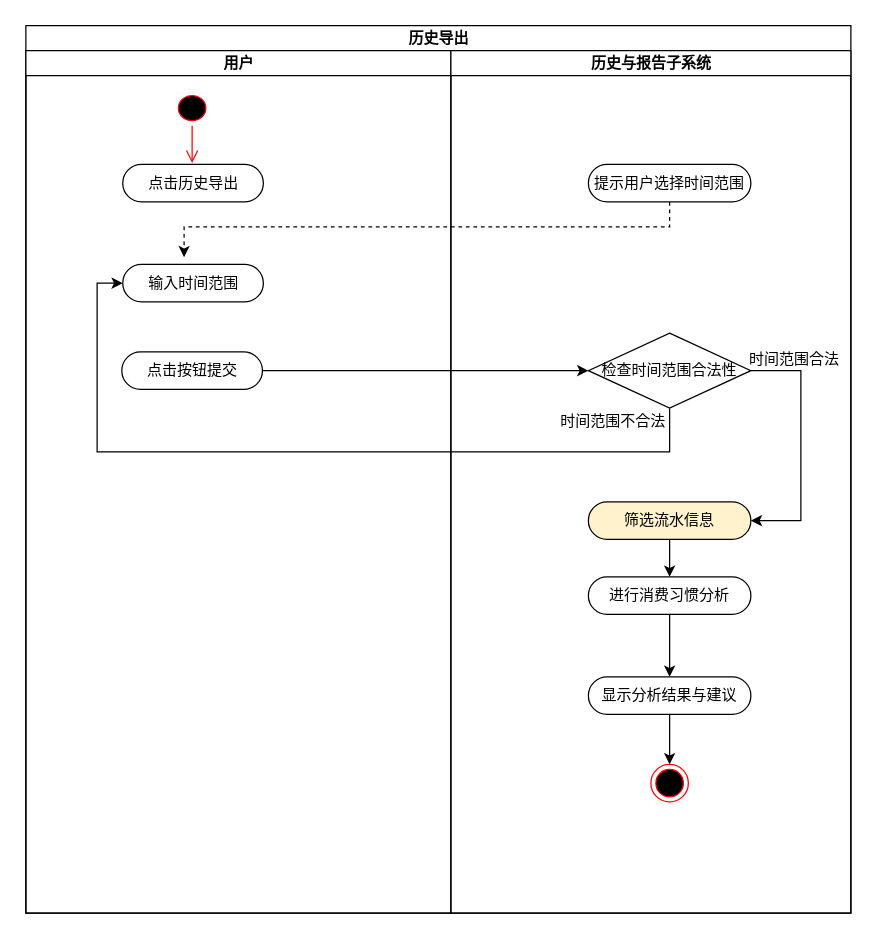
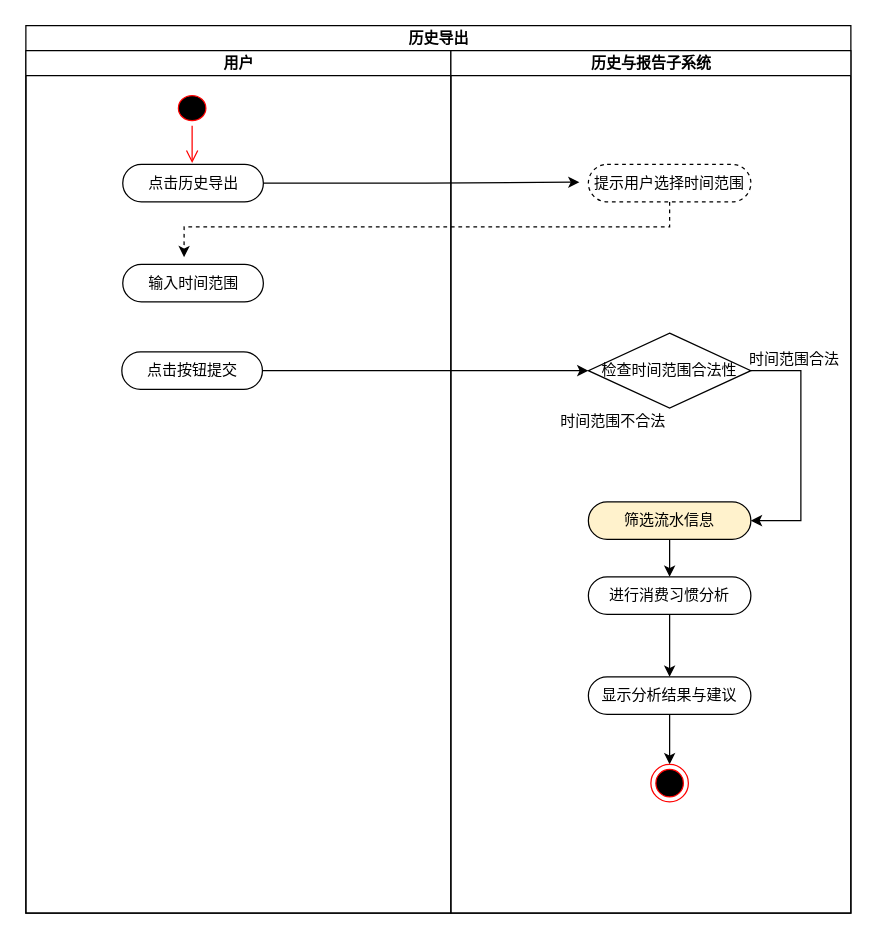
edge "点击历史导出" -> "提示用户选择时间范围": added
node "提示用户选择时间范围": style solid -> dashed
edge "检查时间范围合法性" -> "输入时间范围": removed
